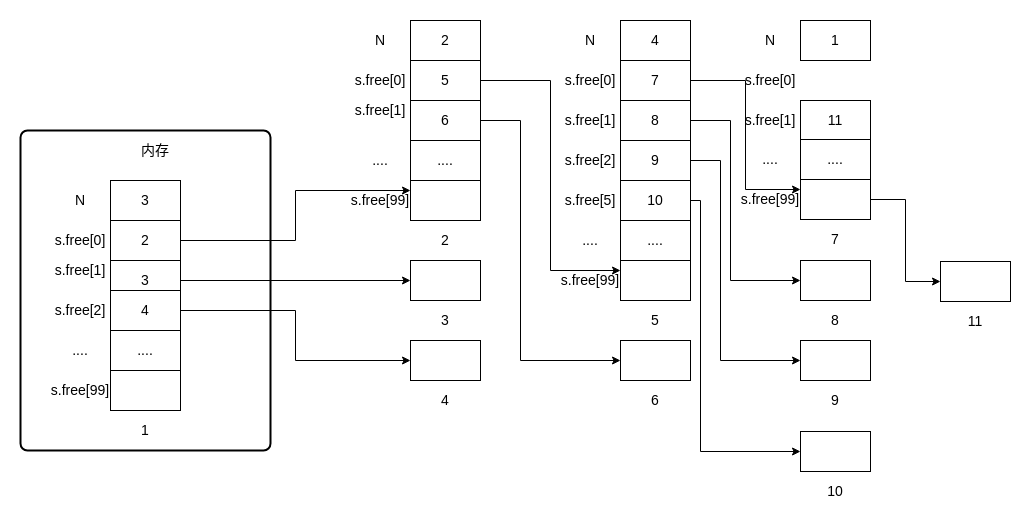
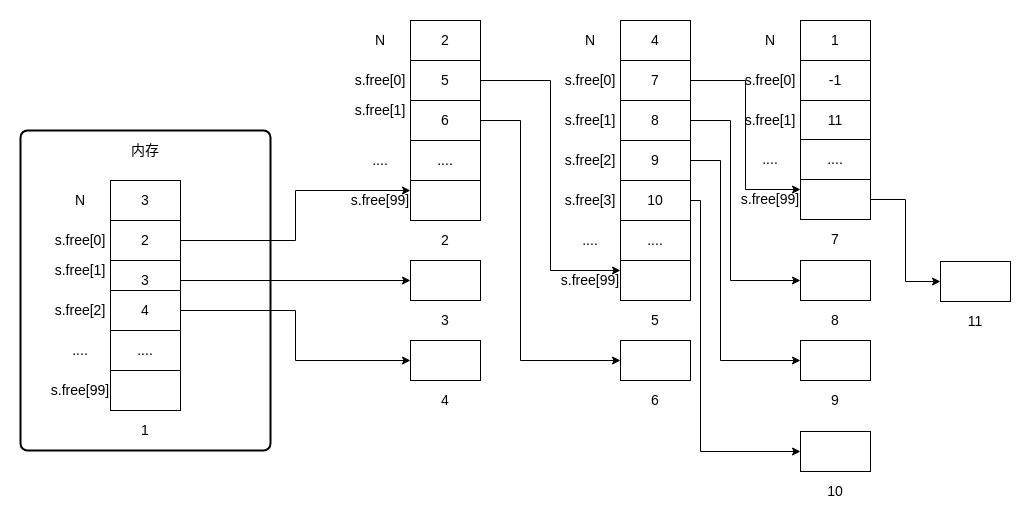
node "-1": added
node "内存": moved (156, 151) -> (146, 151)
node "s.free[5]": label "s.free[5]" -> "s.free[3]"
